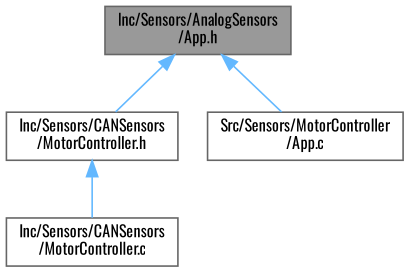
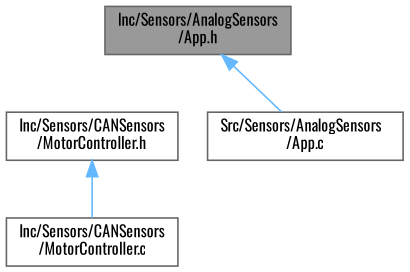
edge "Inc/Sensors/CANSensors /MotorController.h" -> "Inc/Sensors/AnalogSensors /App.h": removed
node "Src/Sensors/MotorController /App.c": label "Src/Sensors/MotorController /App.c" -> "Src/Sensors/AnalogSensors /App.c"
